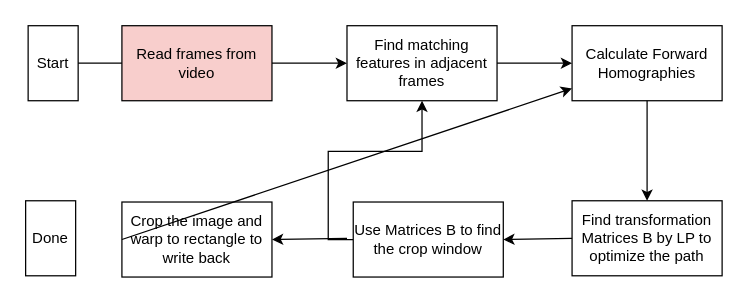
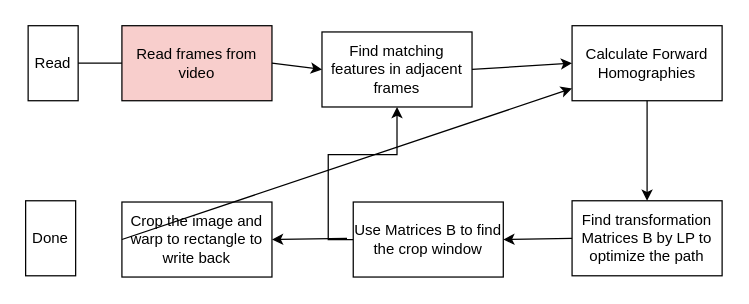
node "Start": label "Start" -> "Read"
node "Find matching features in adjacent frames": moved (422, 63) -> (397, 69)
